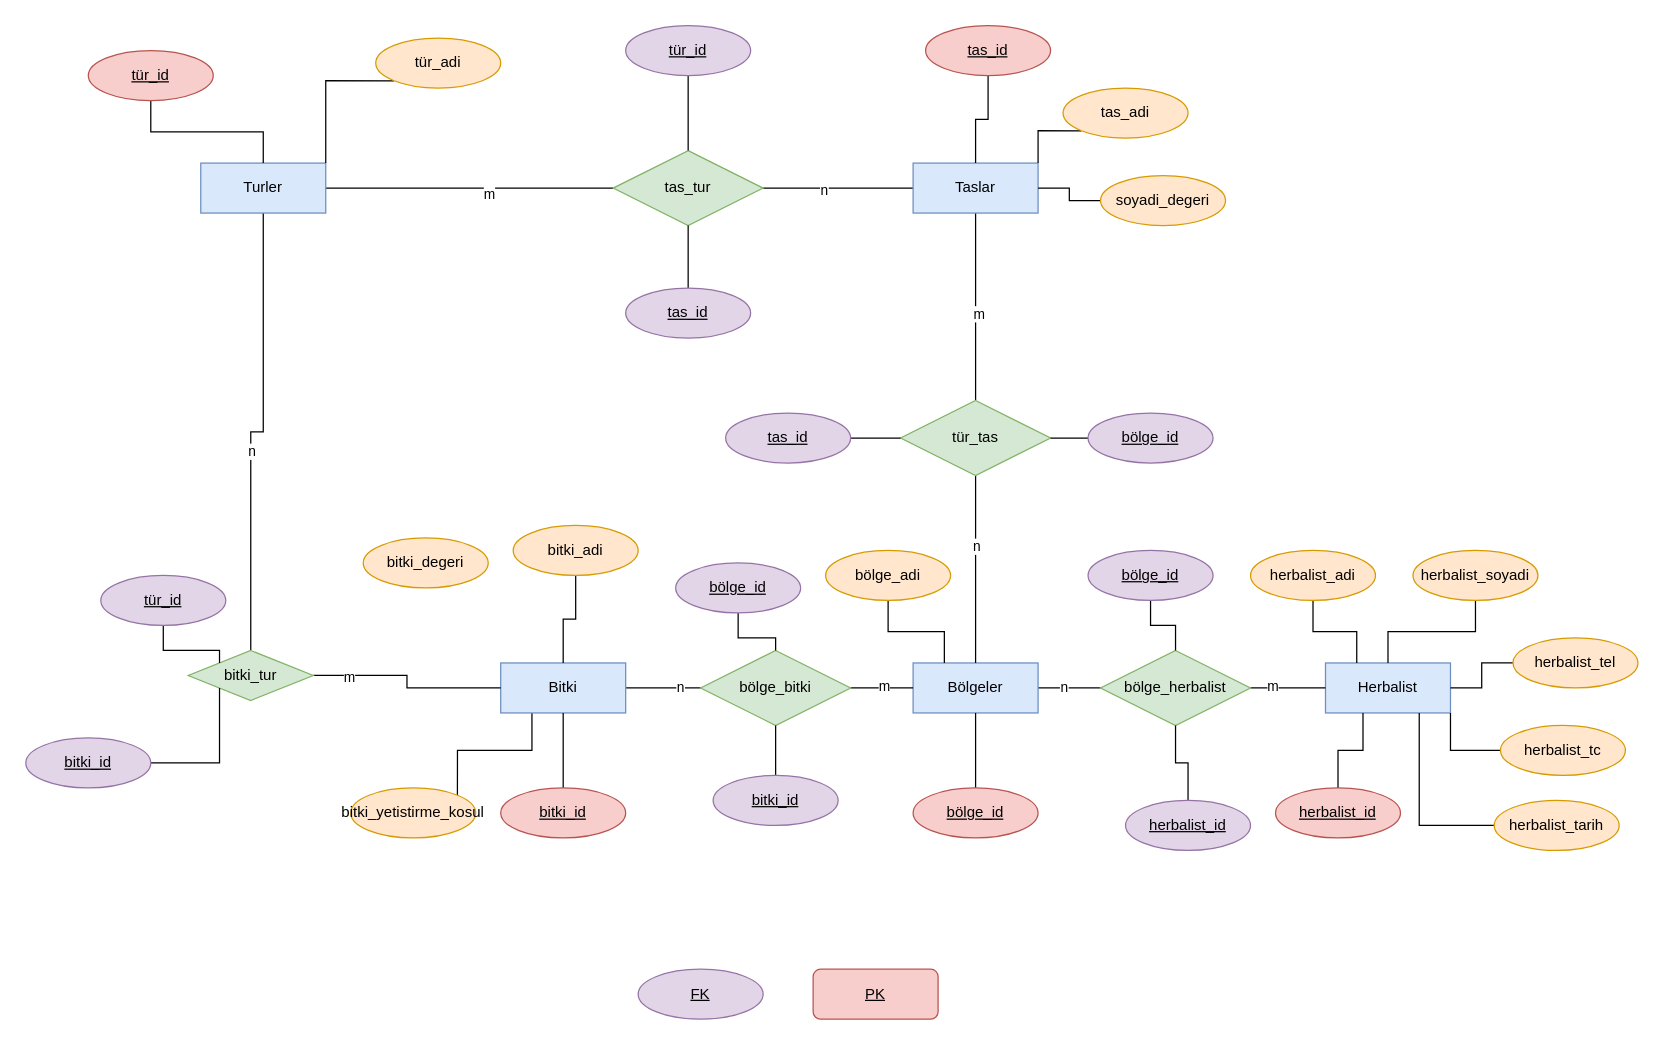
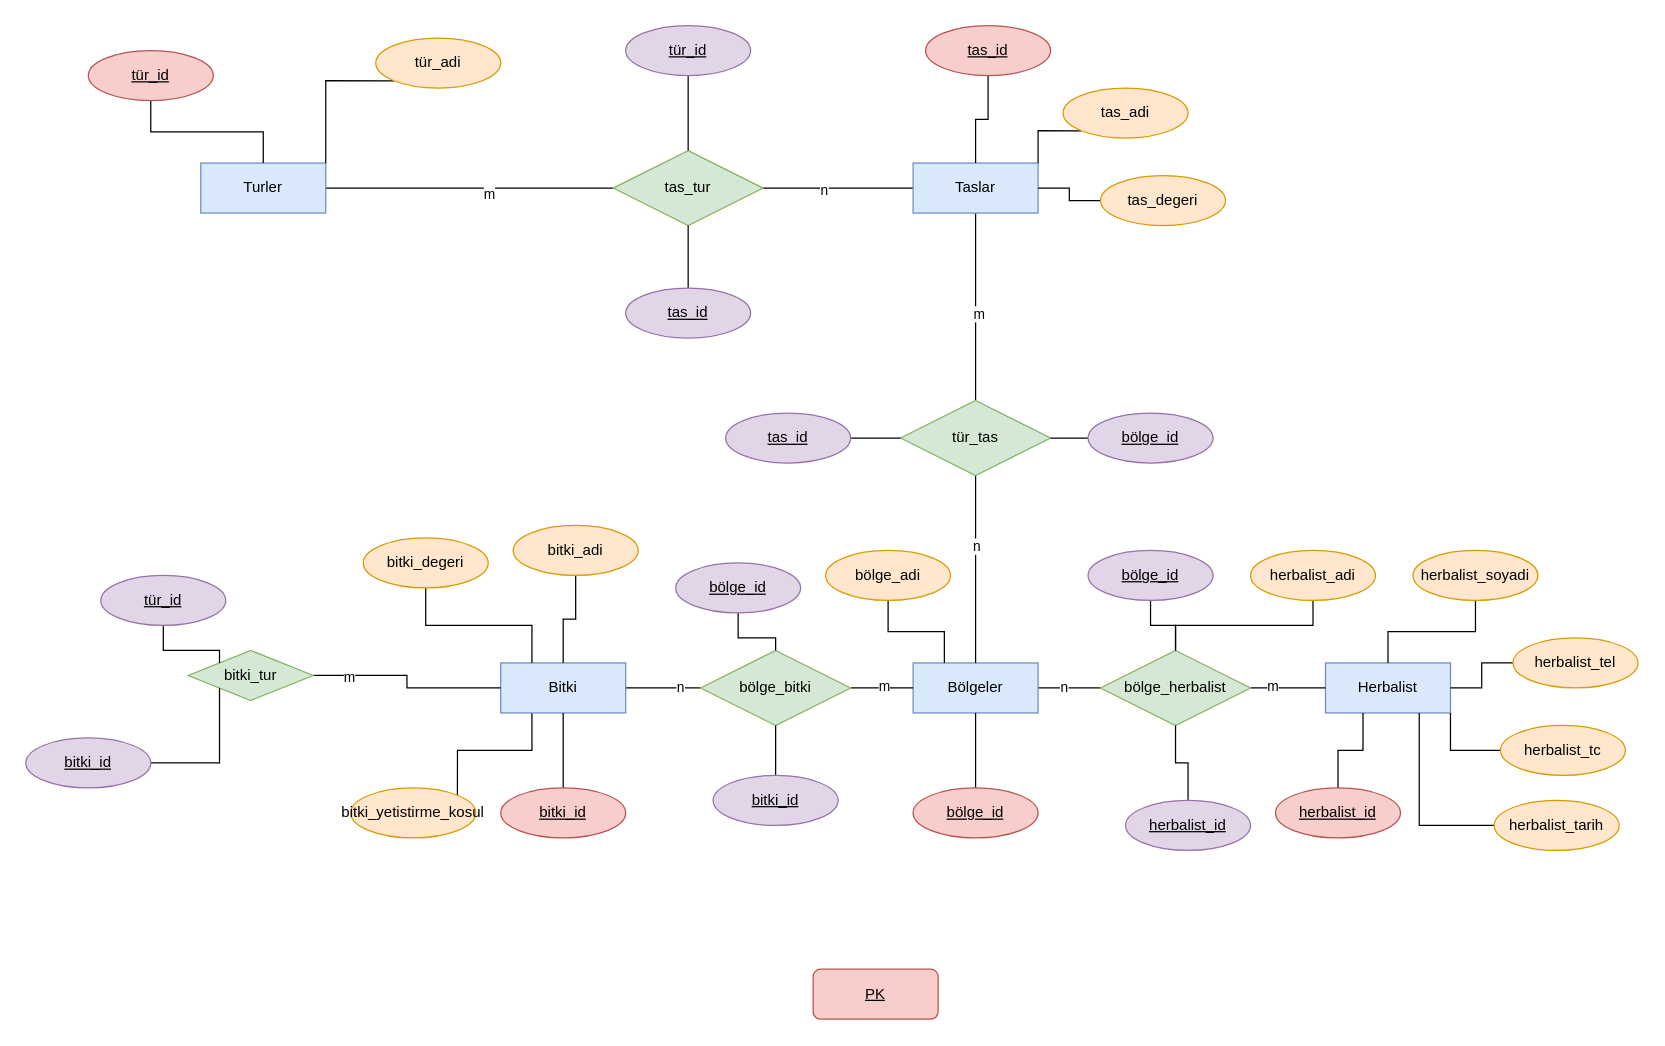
node "soyadi_degeri": label "soyadi_degeri" -> "tas_degeri"
edge "Turler" -- "bitki_tur": removed, label "n"
edge "bitki_degeri" -- "Bitki": added
edge "herbalist_adi" -- "Herbalist": now "herbalist_adi" -- "bölge_herbalist"
node "FK": removed
